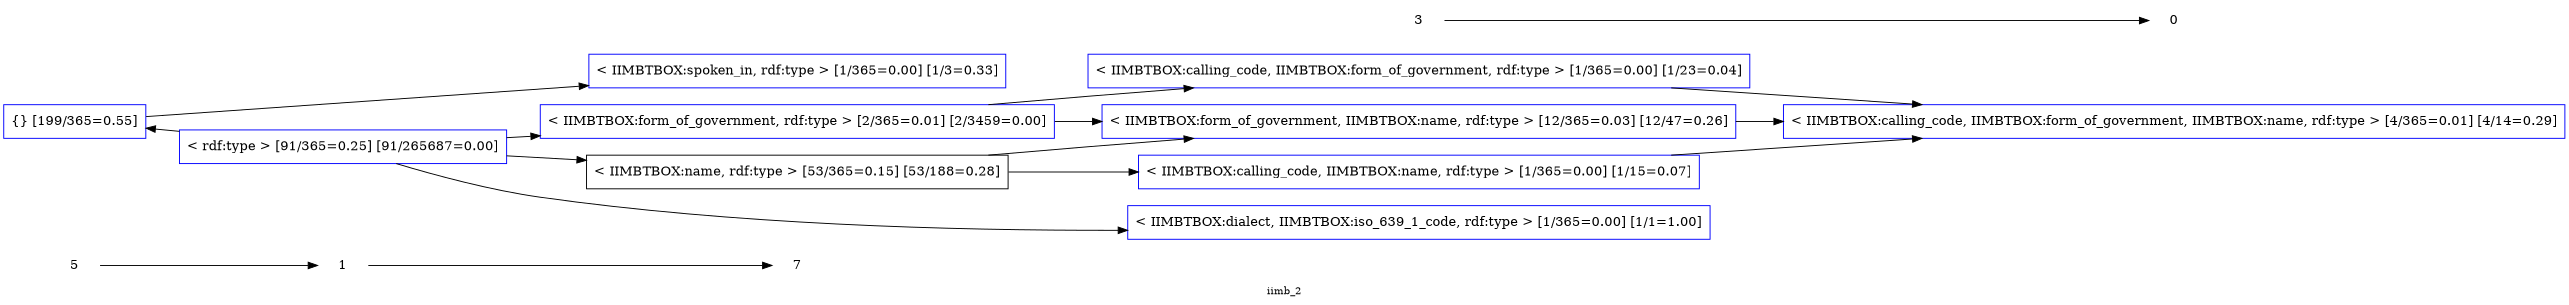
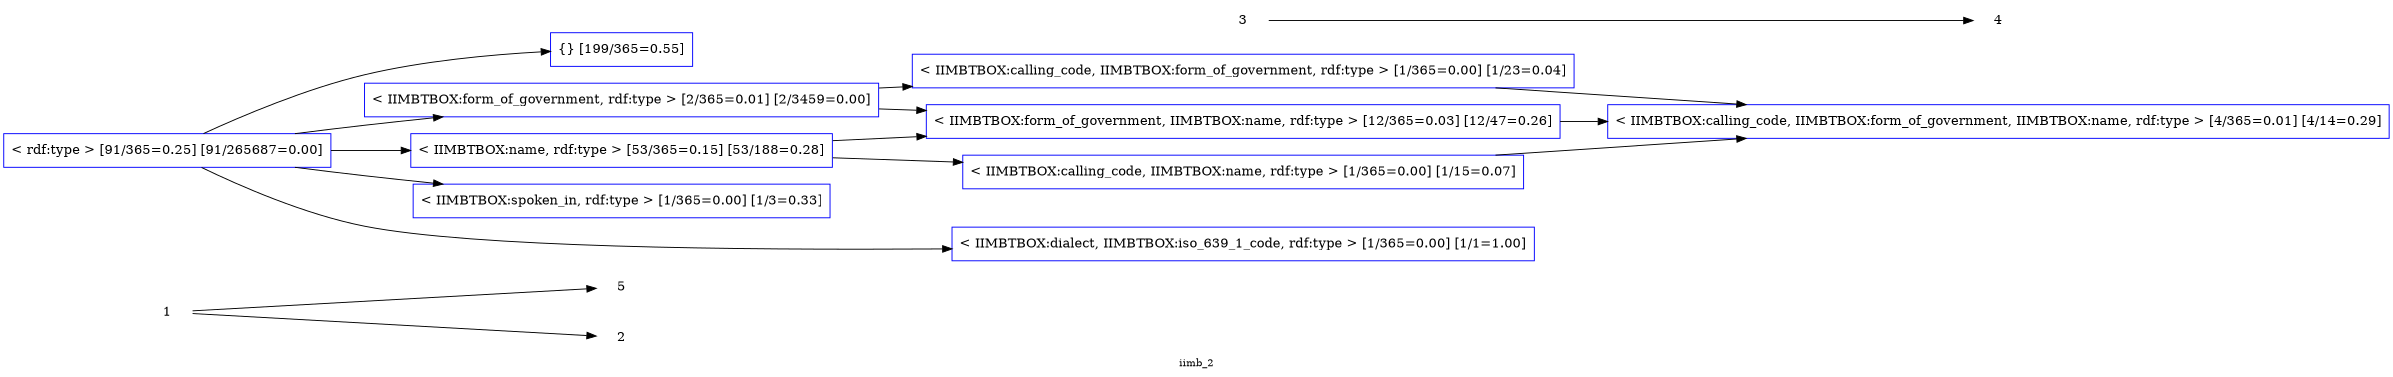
node "0": label "0" -> "4"
edge "{} [199/365=0.55]" -> "< IIMBTBOX:spoken_in, rdf:type > [1/365=0.00] [1/3=0.33]": now "< rdf:type > [91/365=0.25] [91/265687=0.00]" -> "< IIMBTBOX:spoken_in, rdf:type > [1/365=0.00] [1/3=0.33]"
node "< IIMBTBOX:name, rdf:type > [53/365=0.15] [53/188=0.28]": color black -> blue
edge "5" -> "1": reversed
node "7": label "7" -> "2"
